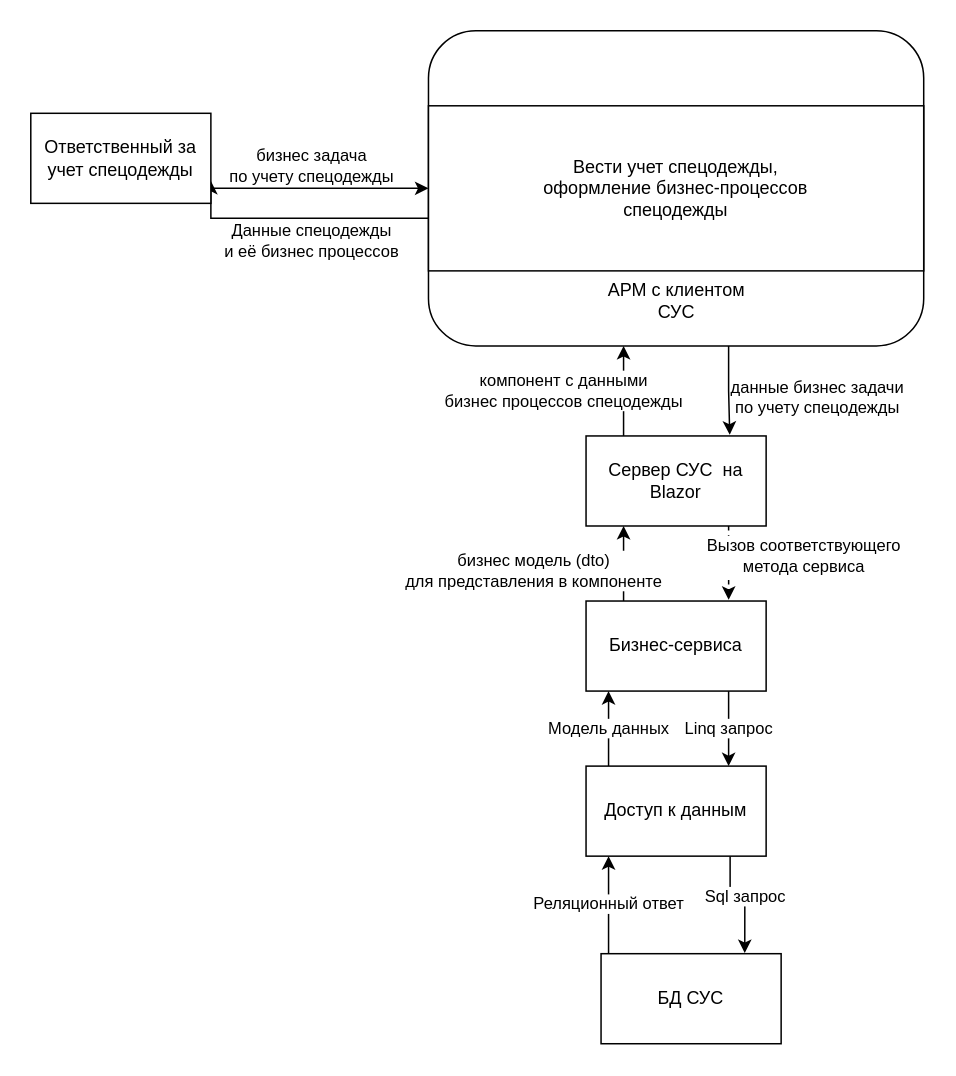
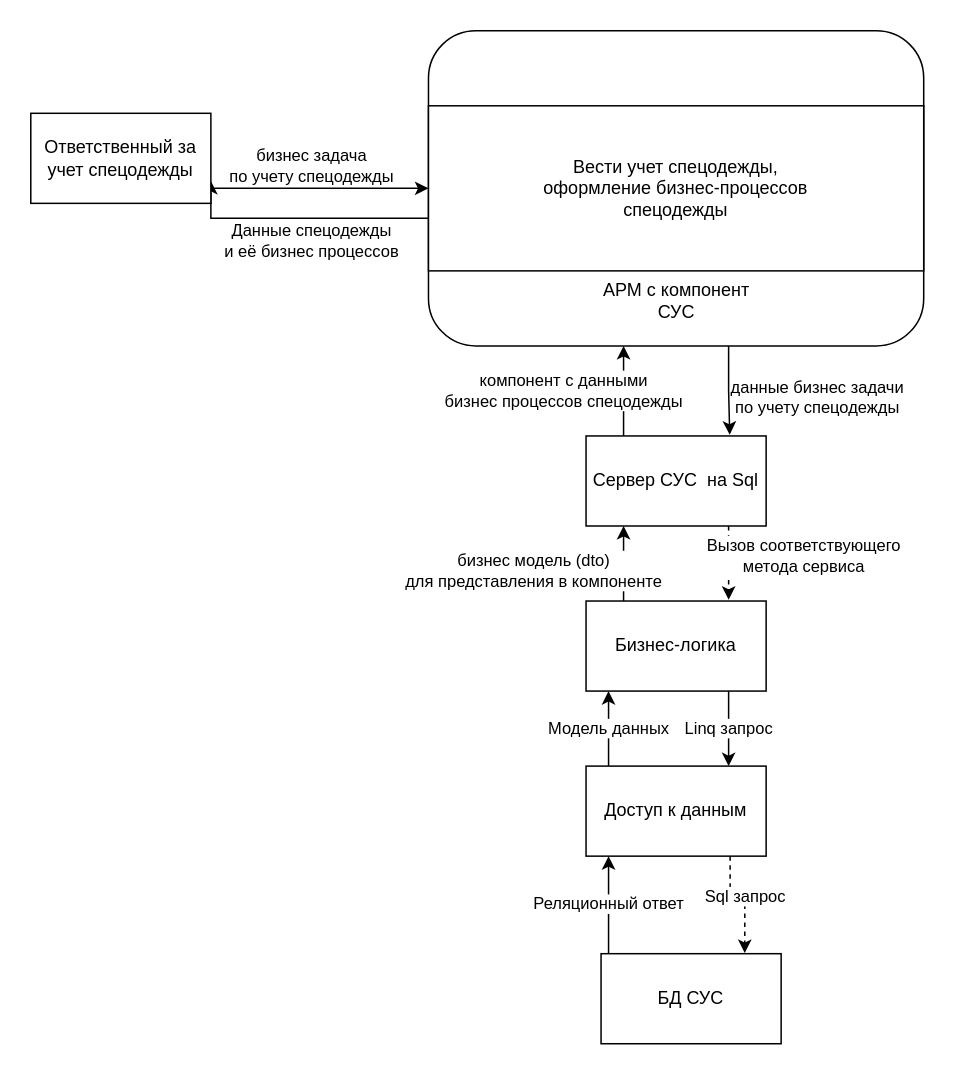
node "АРМ с клиентом СУС": label "АРМ с клиентом СУС" -> "АРМ с компонент СУС"
node "Сервер СУС на Blazor": label "Сервер СУС на Blazor" -> "Сервер СУС на Sql"
node "Бизнес-сервиса": label "Бизнес-сервиса" -> "Бизнес-логика"
edge "Доступ к данным" -> "БД СУС": style solid -> dashed
